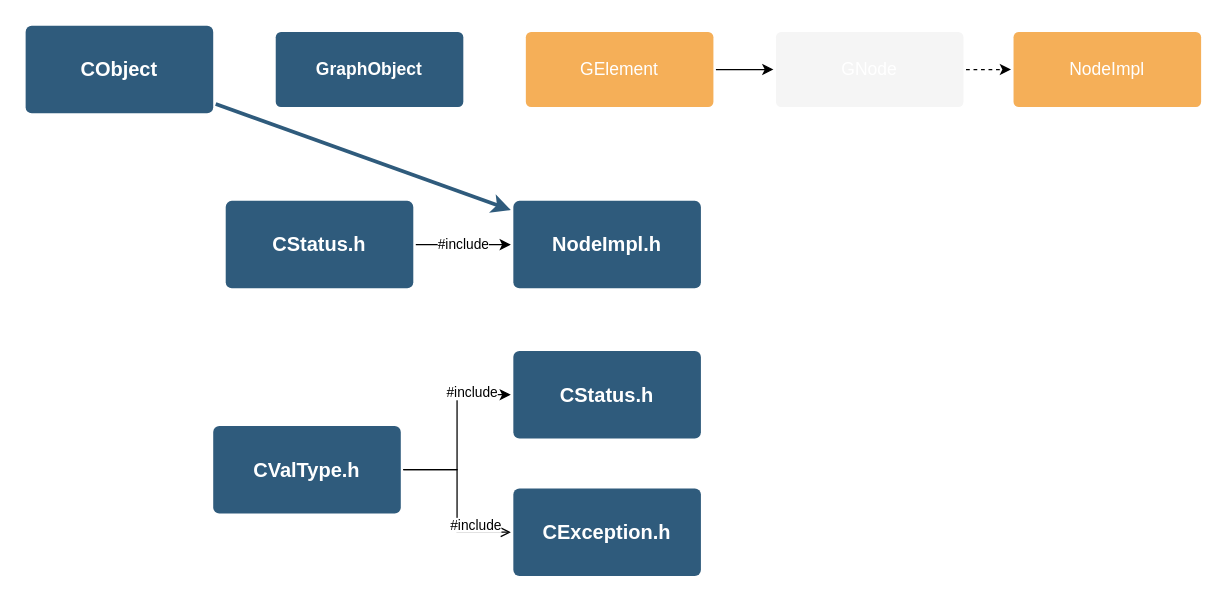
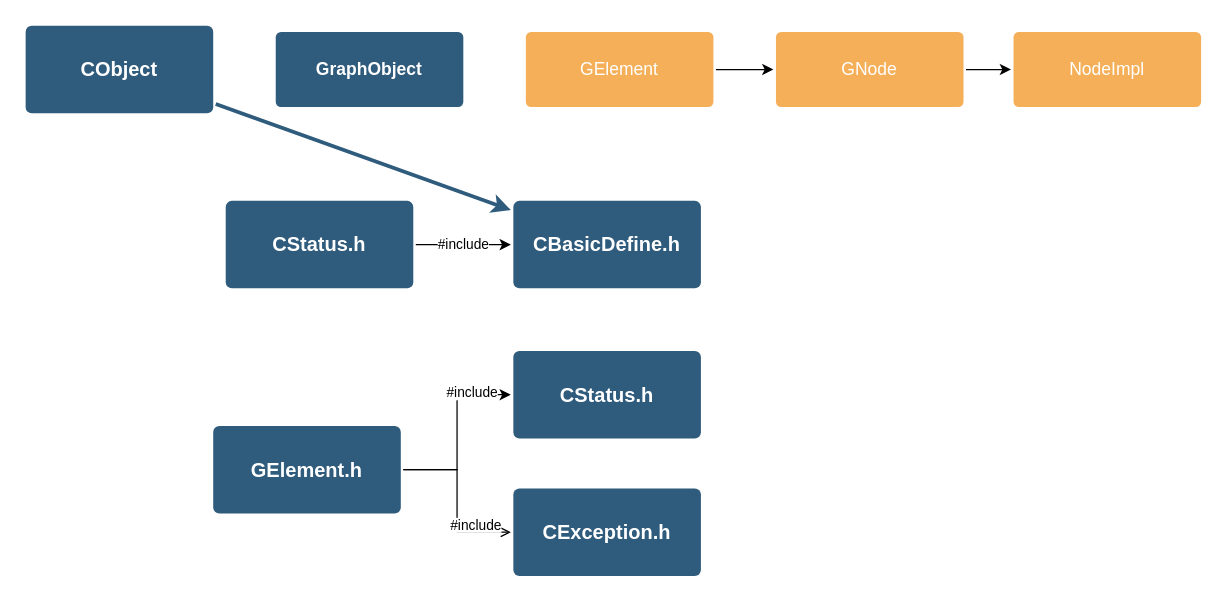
node "GNode": fillcolor #f5f5f5 -> #f5af58
edge "GNode" -> "NodeImpl": style dashed -> solid
node "NodeImpl.h": label "NodeImpl.h" -> "CBasicDefine.h"
node "CValType.h": label "CValType.h" -> "GElement.h"
